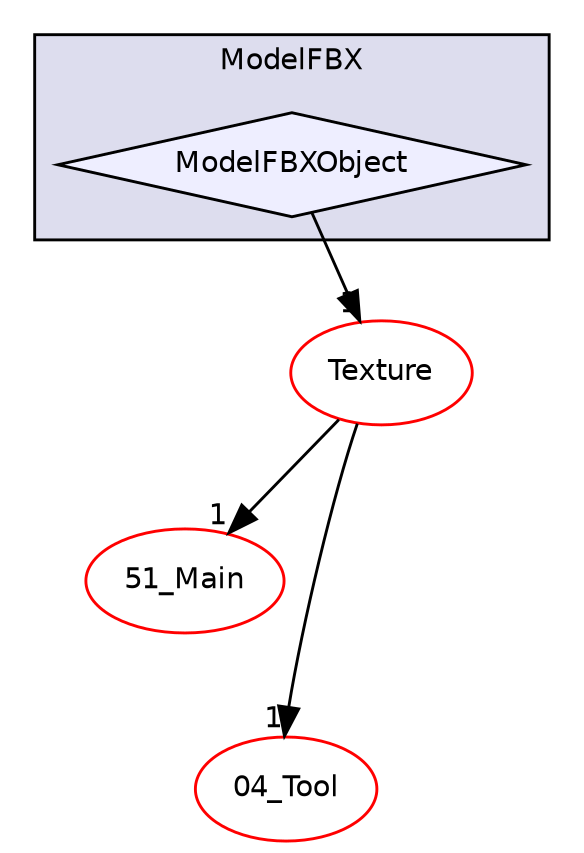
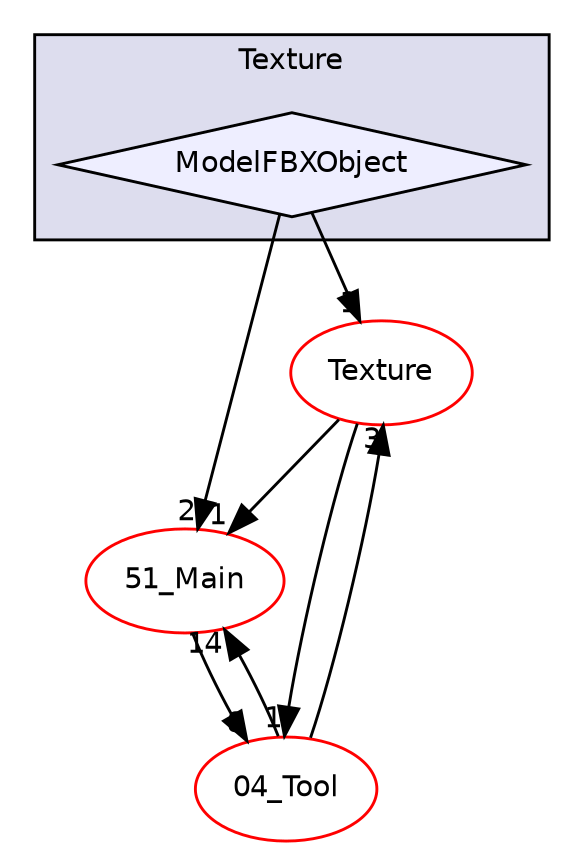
cluster "ModelFBX": label "ModelFBX" -> "Texture"
edge "ModelFBXObject" -> "51_Main": added
edge "04_Tool" -> "Texture": added
edge "51_Main" -> "04_Tool": added
edge "04_Tool" -> "51_Main": added
